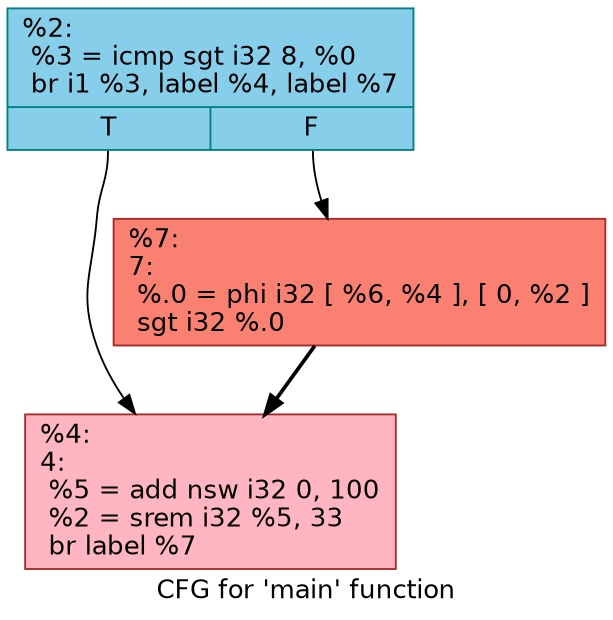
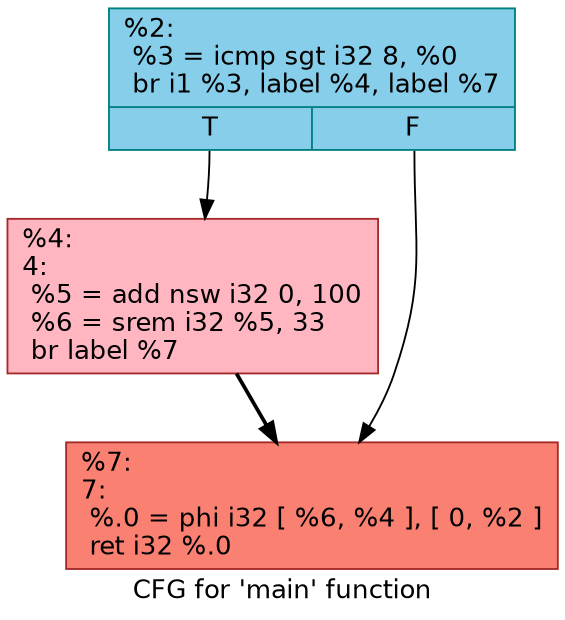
node "%7:": text "sgt i32 %.0" -> "ret i32 %.0"
edge "%7:" -> "%4:": reversed
node "%4:": text "%2 = srem i32 %5, 33" -> "%6 = srem i32 %5, 33"
